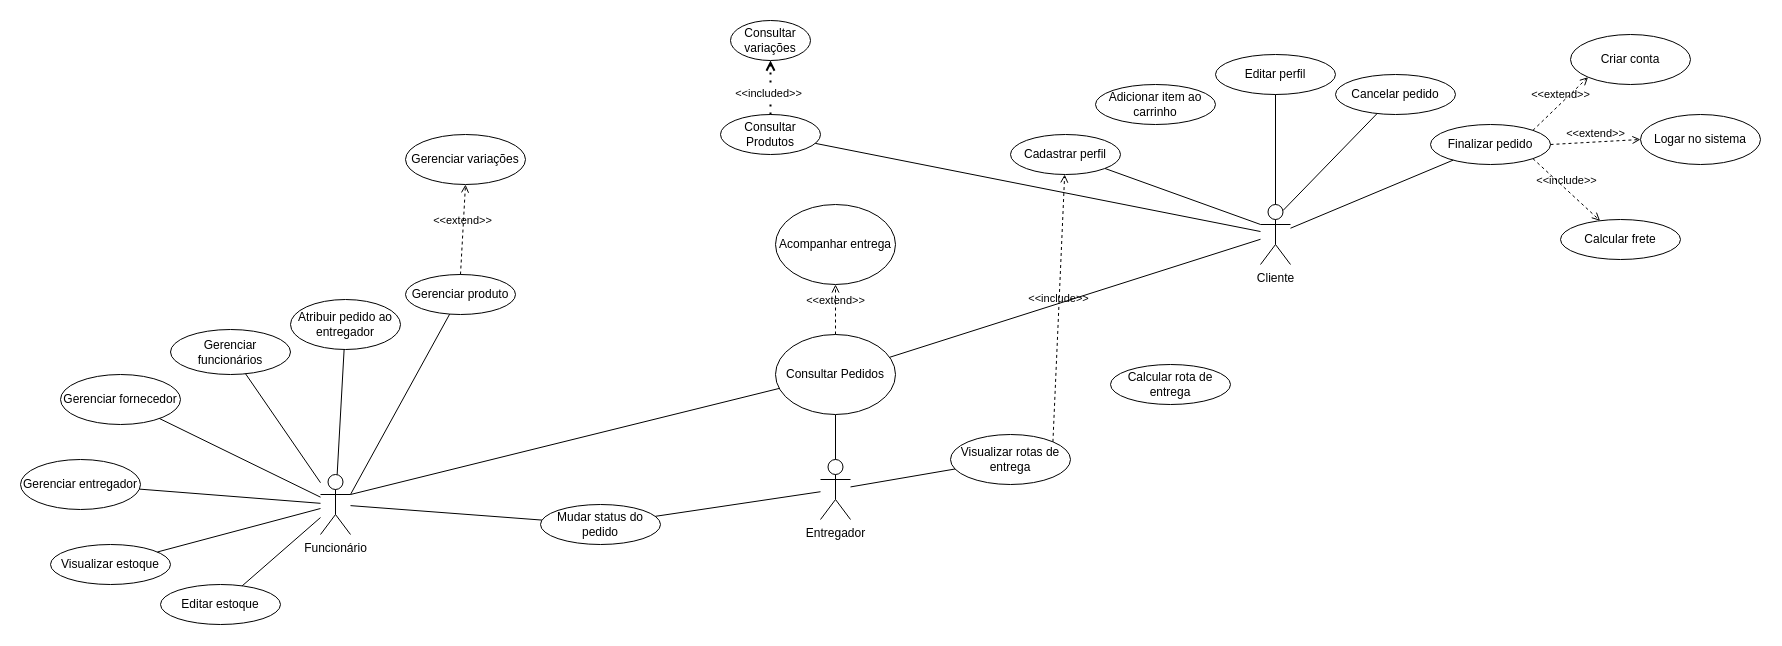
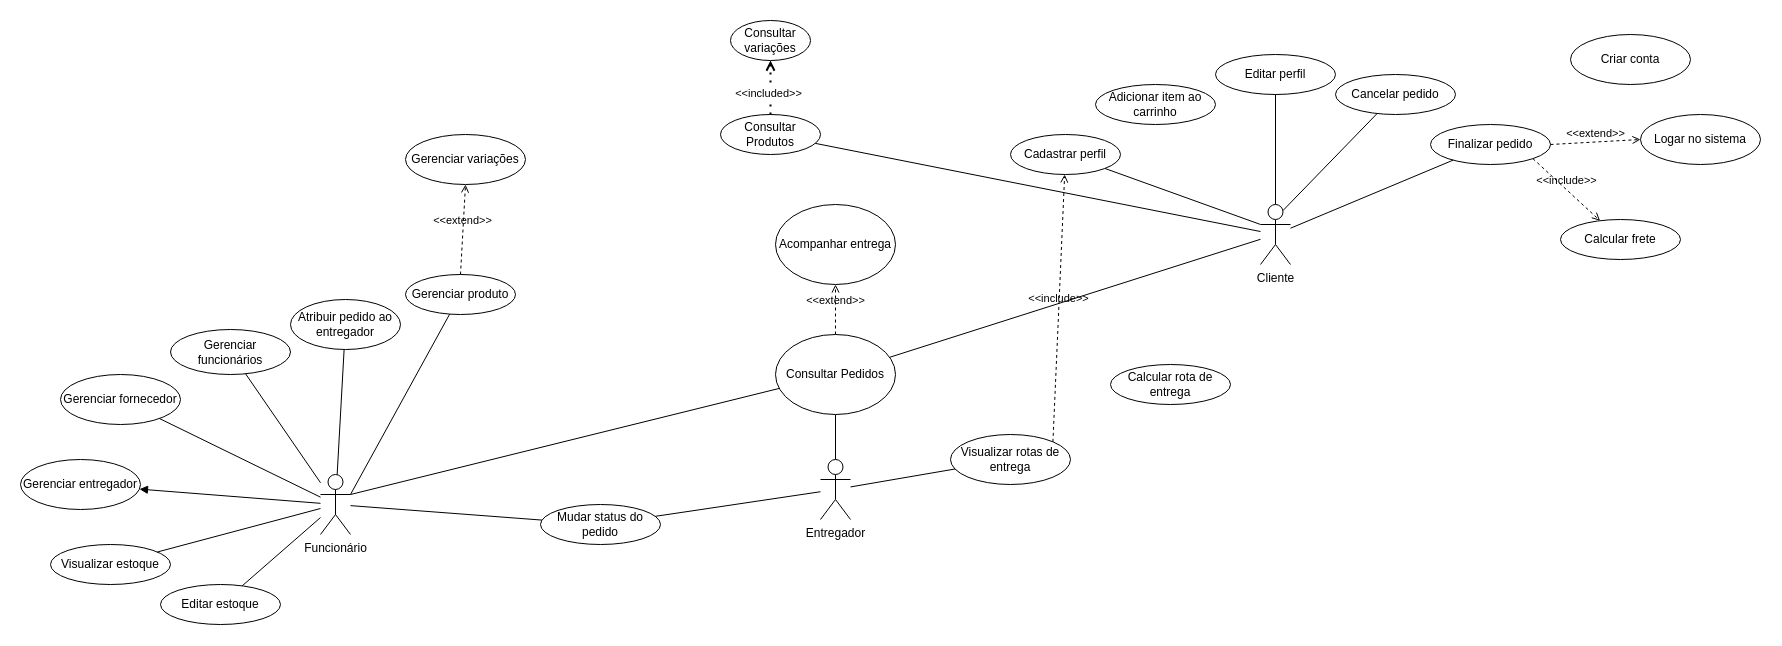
edge "Finalizar pedido" -> "Criar conta": removed, label "<<extend>>"
edge "Gerenciar entregador" -- "Funcionário": arrowhead none -> block
